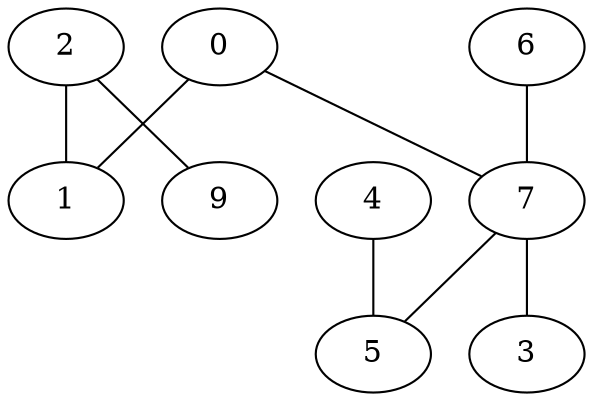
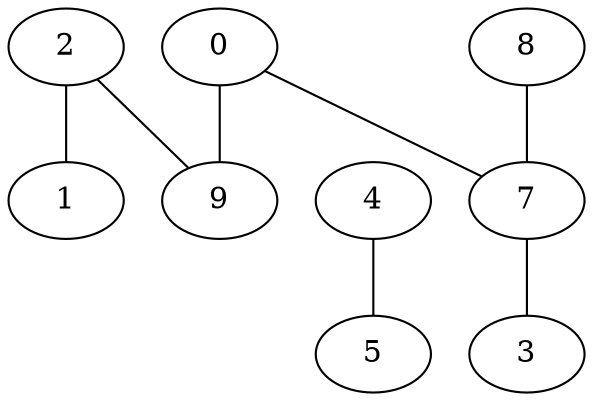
node "6": label "6" -> "8"
edge "0" -- "1": now "0" -- "9"
edge "7" -- "5": removed
